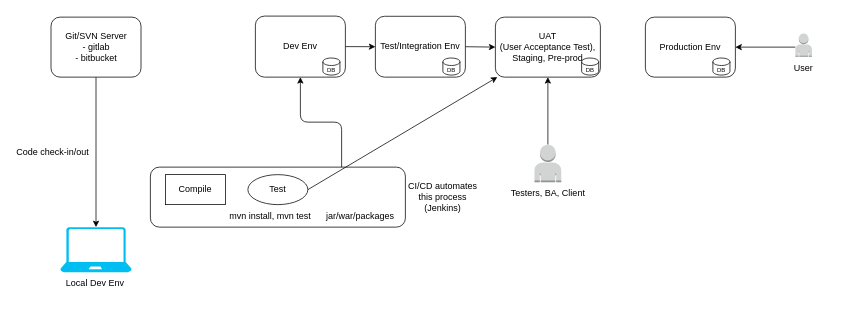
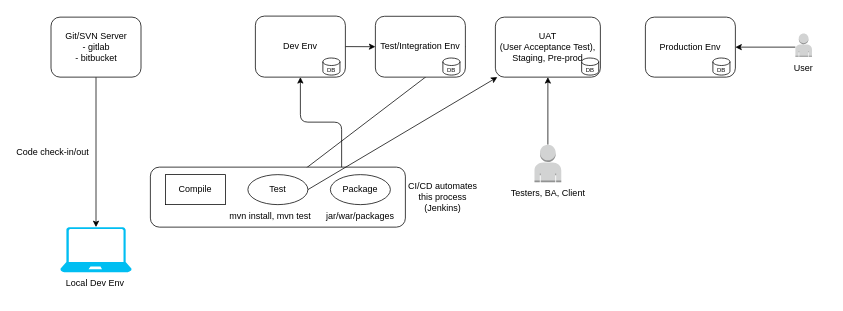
edge "Test/Integration Env" -> "UAT (User Acceptance Test), Staging, Pre-prod": now "Test/Integration Env" -> "Test"
node "Package": added
